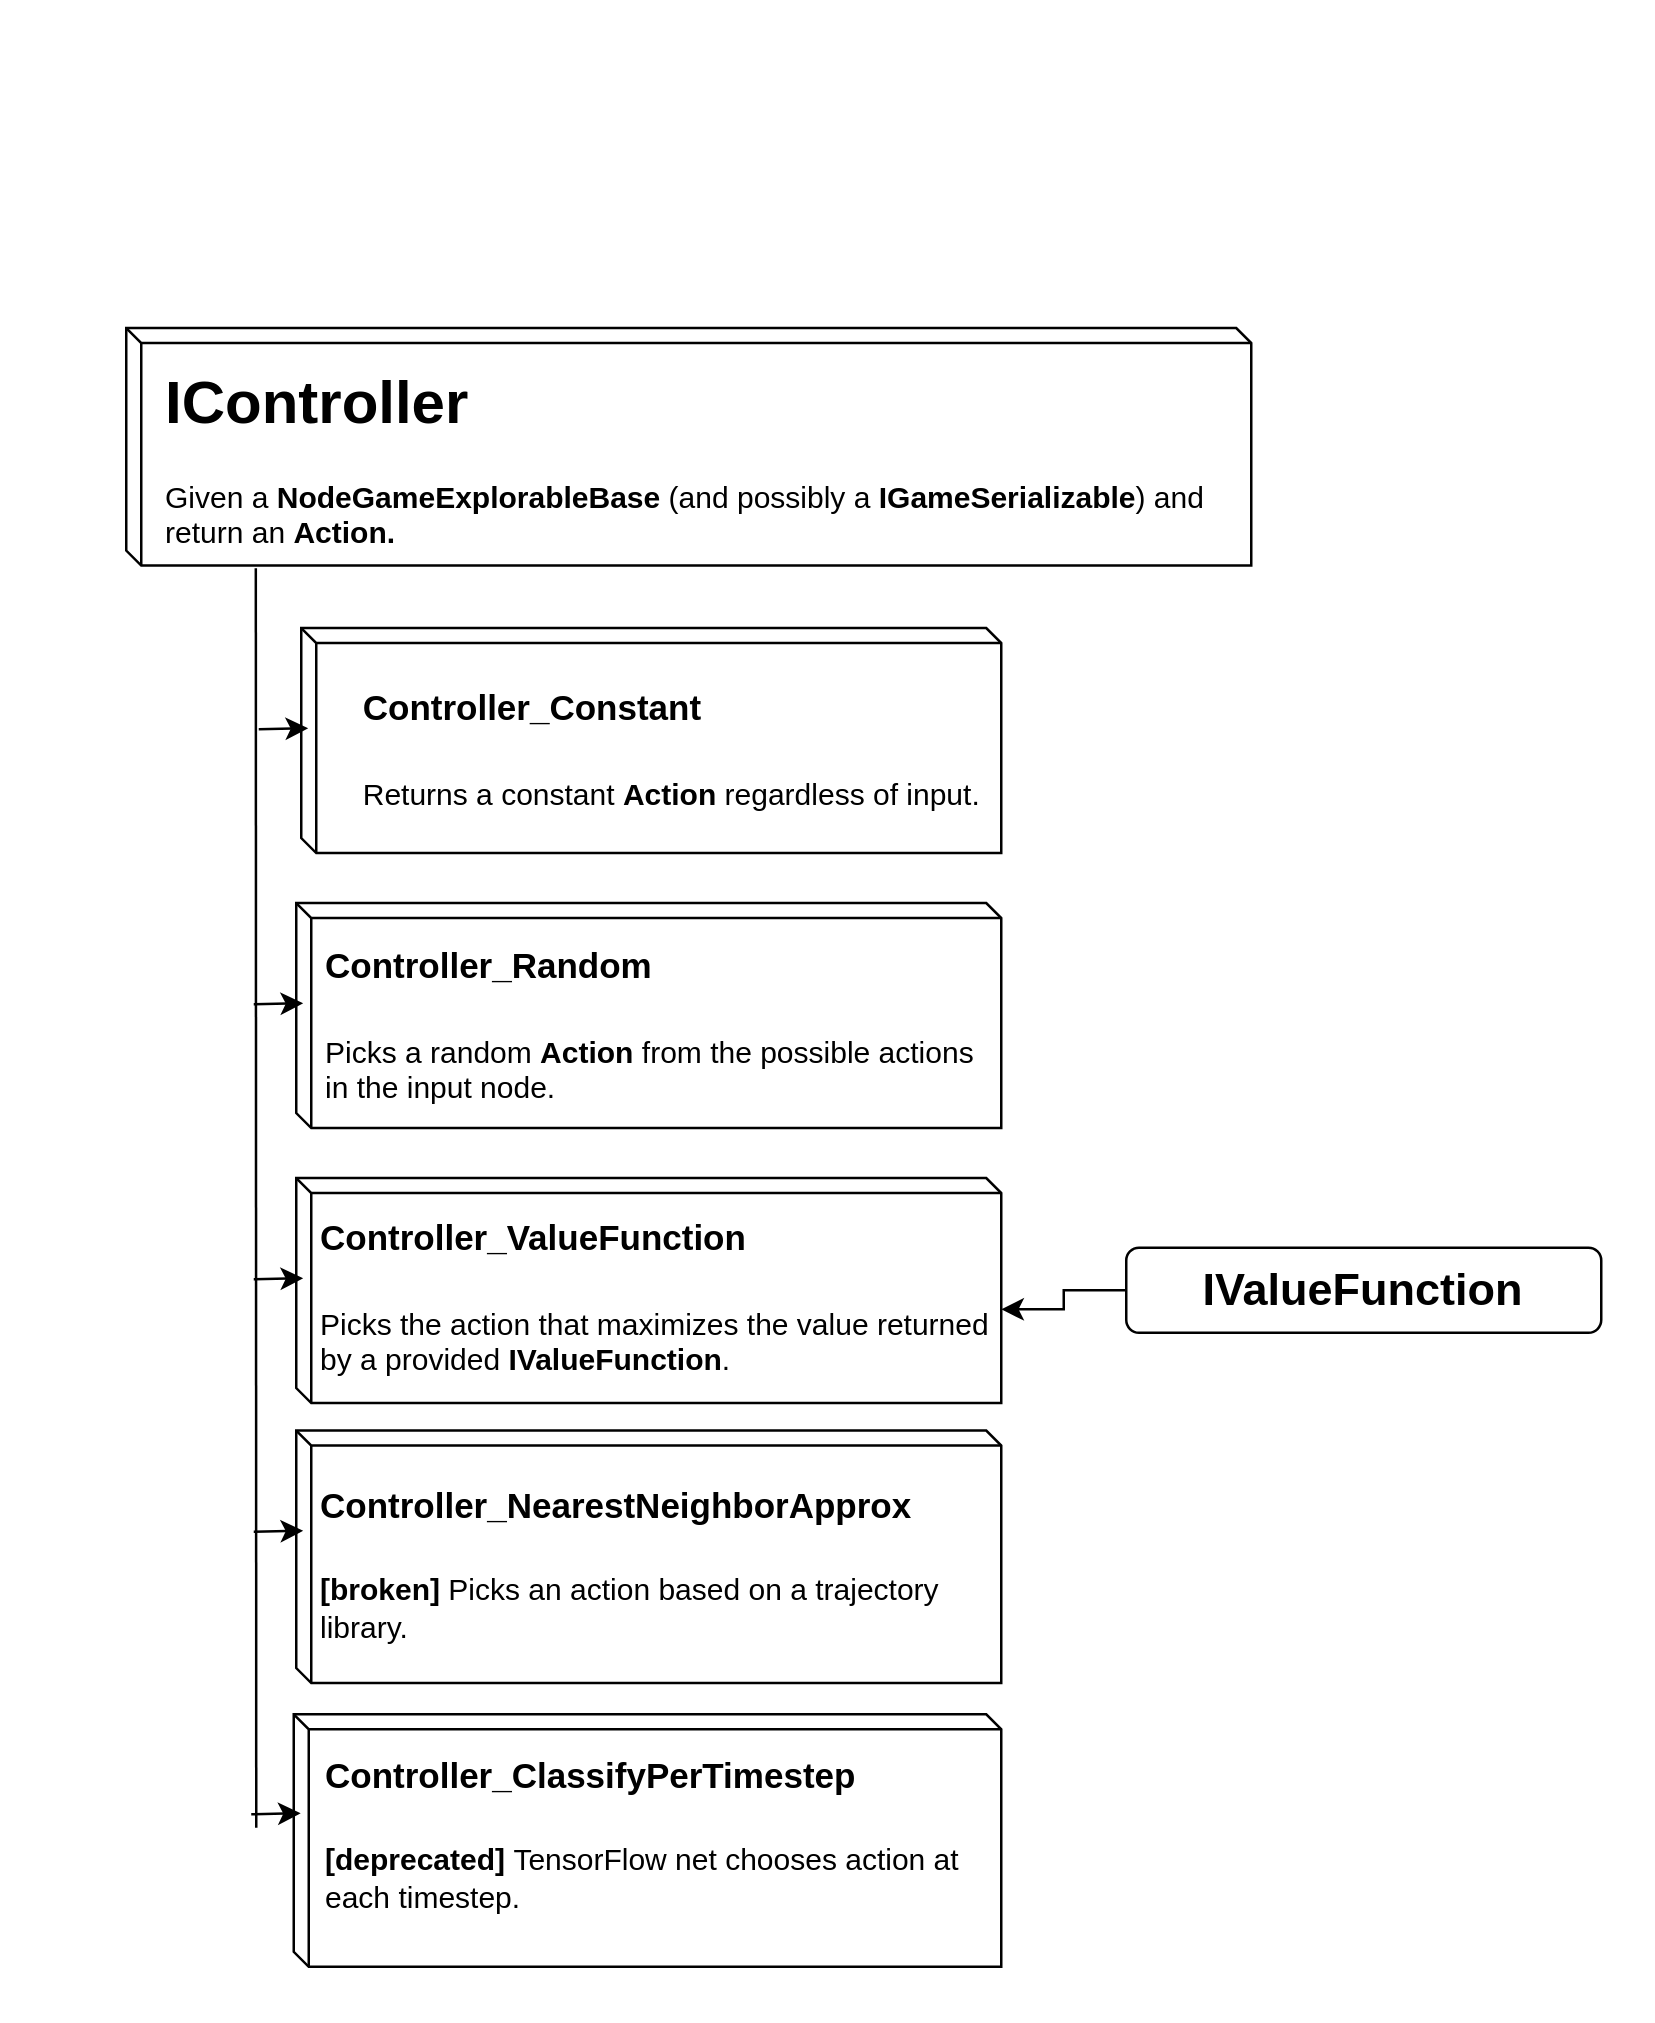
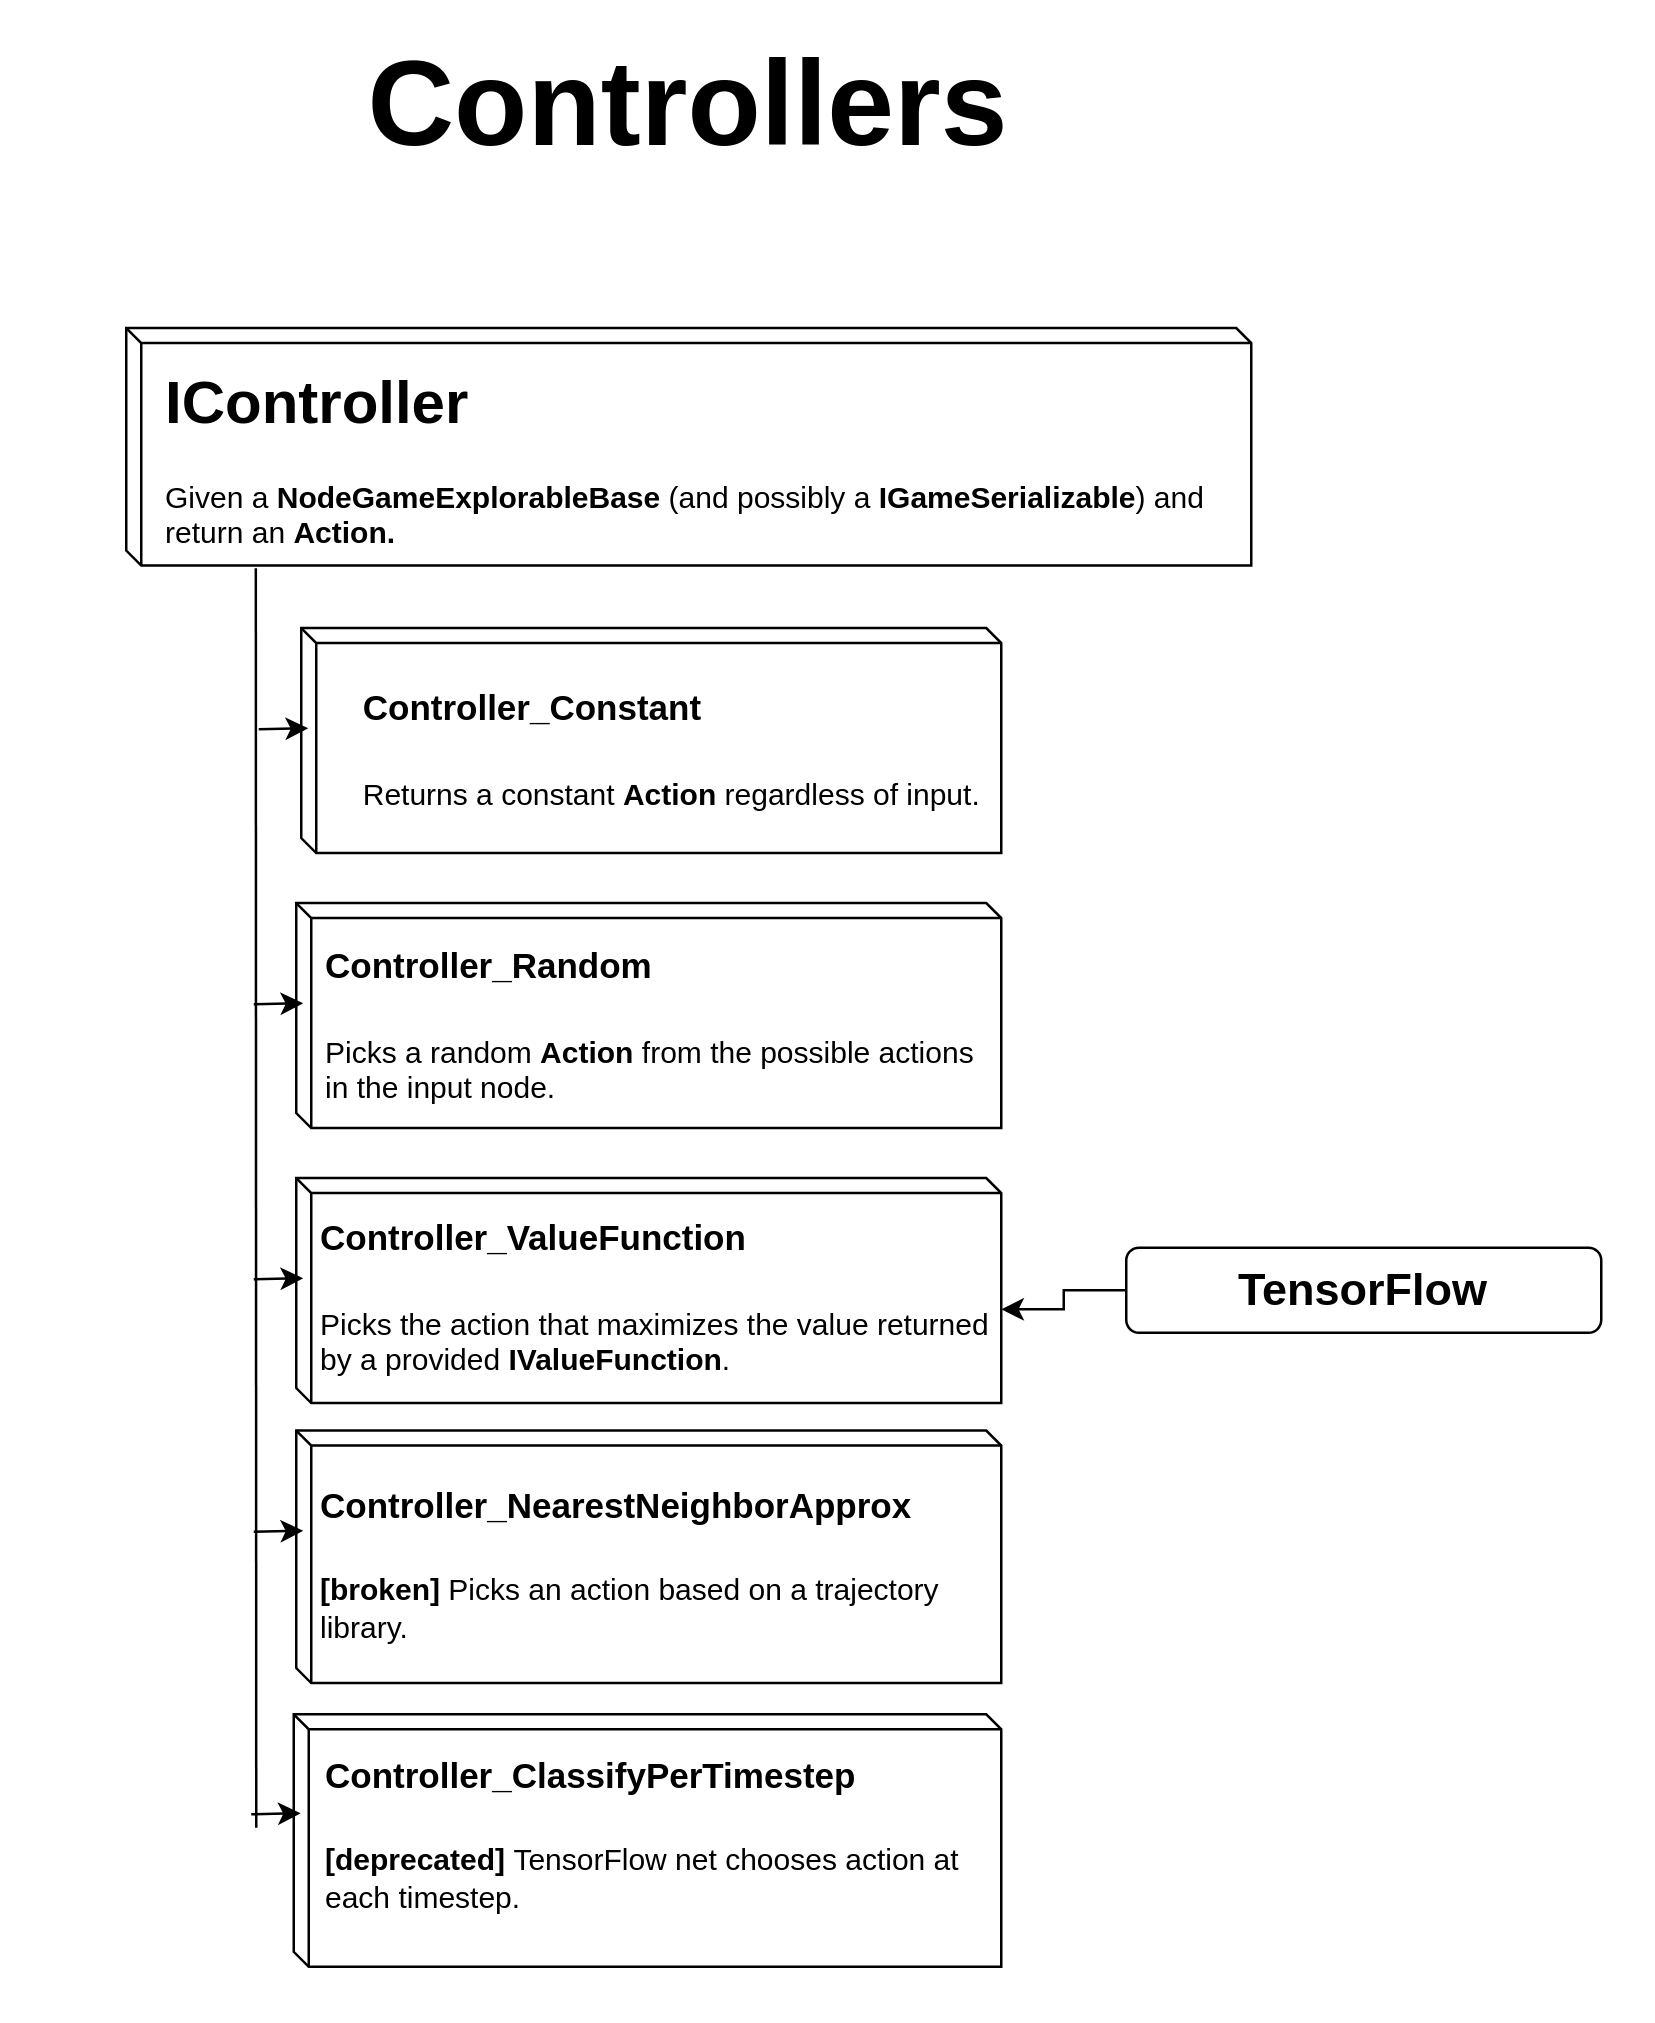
node "Controllers": added
node "IValueFunction": label "IValueFunction" -> "TensorFlow"
